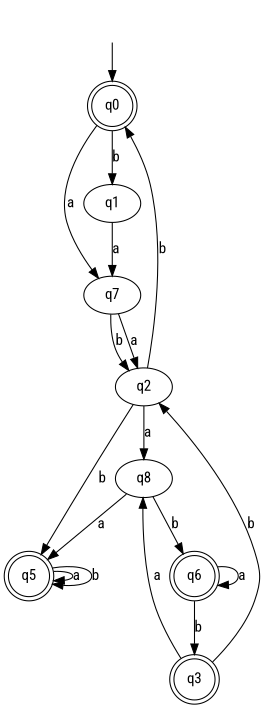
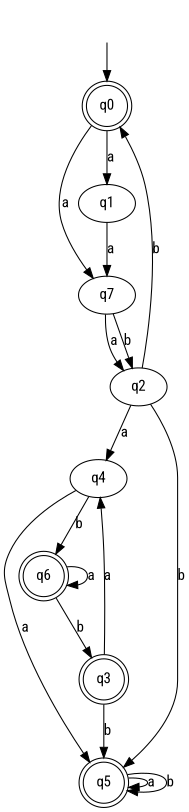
edge "q0" -> "q1": label "b" -> "a"
node "q8": label "q8" -> "q4"
edge "q3" -> "q2": now "q3" -> "q5"
